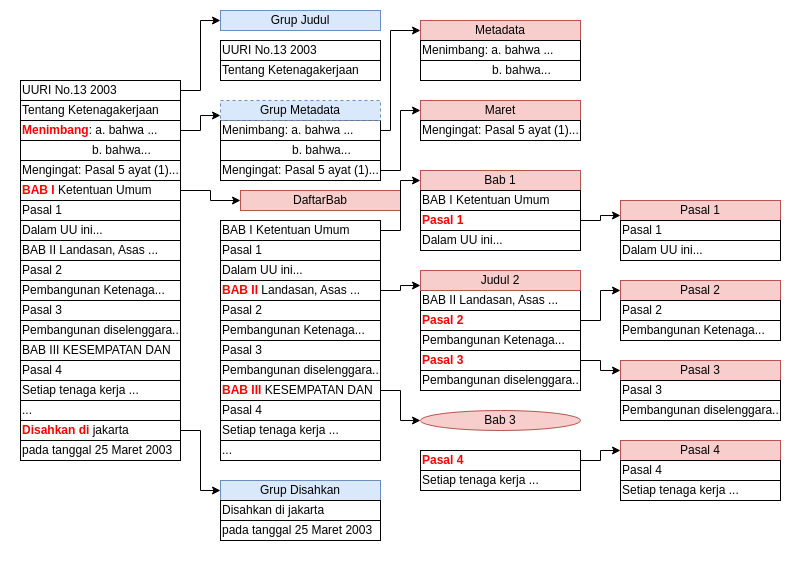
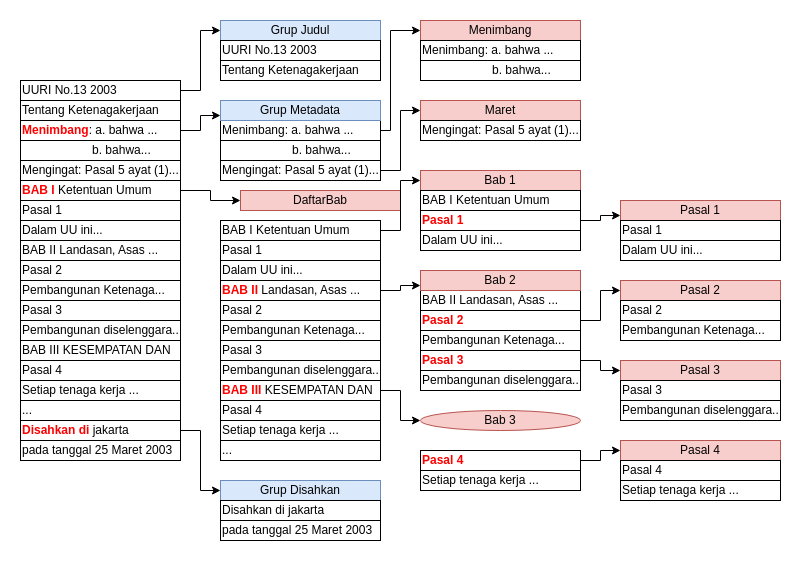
node "Grup Judul": moved (301, 21) -> (301, 31)
node "Metadata": label "Metadata" -> "Menimbang"
node "Grup Metadata": style dashed -> solid
node "Judul 2": label "Judul 2" -> "Bab 2"
